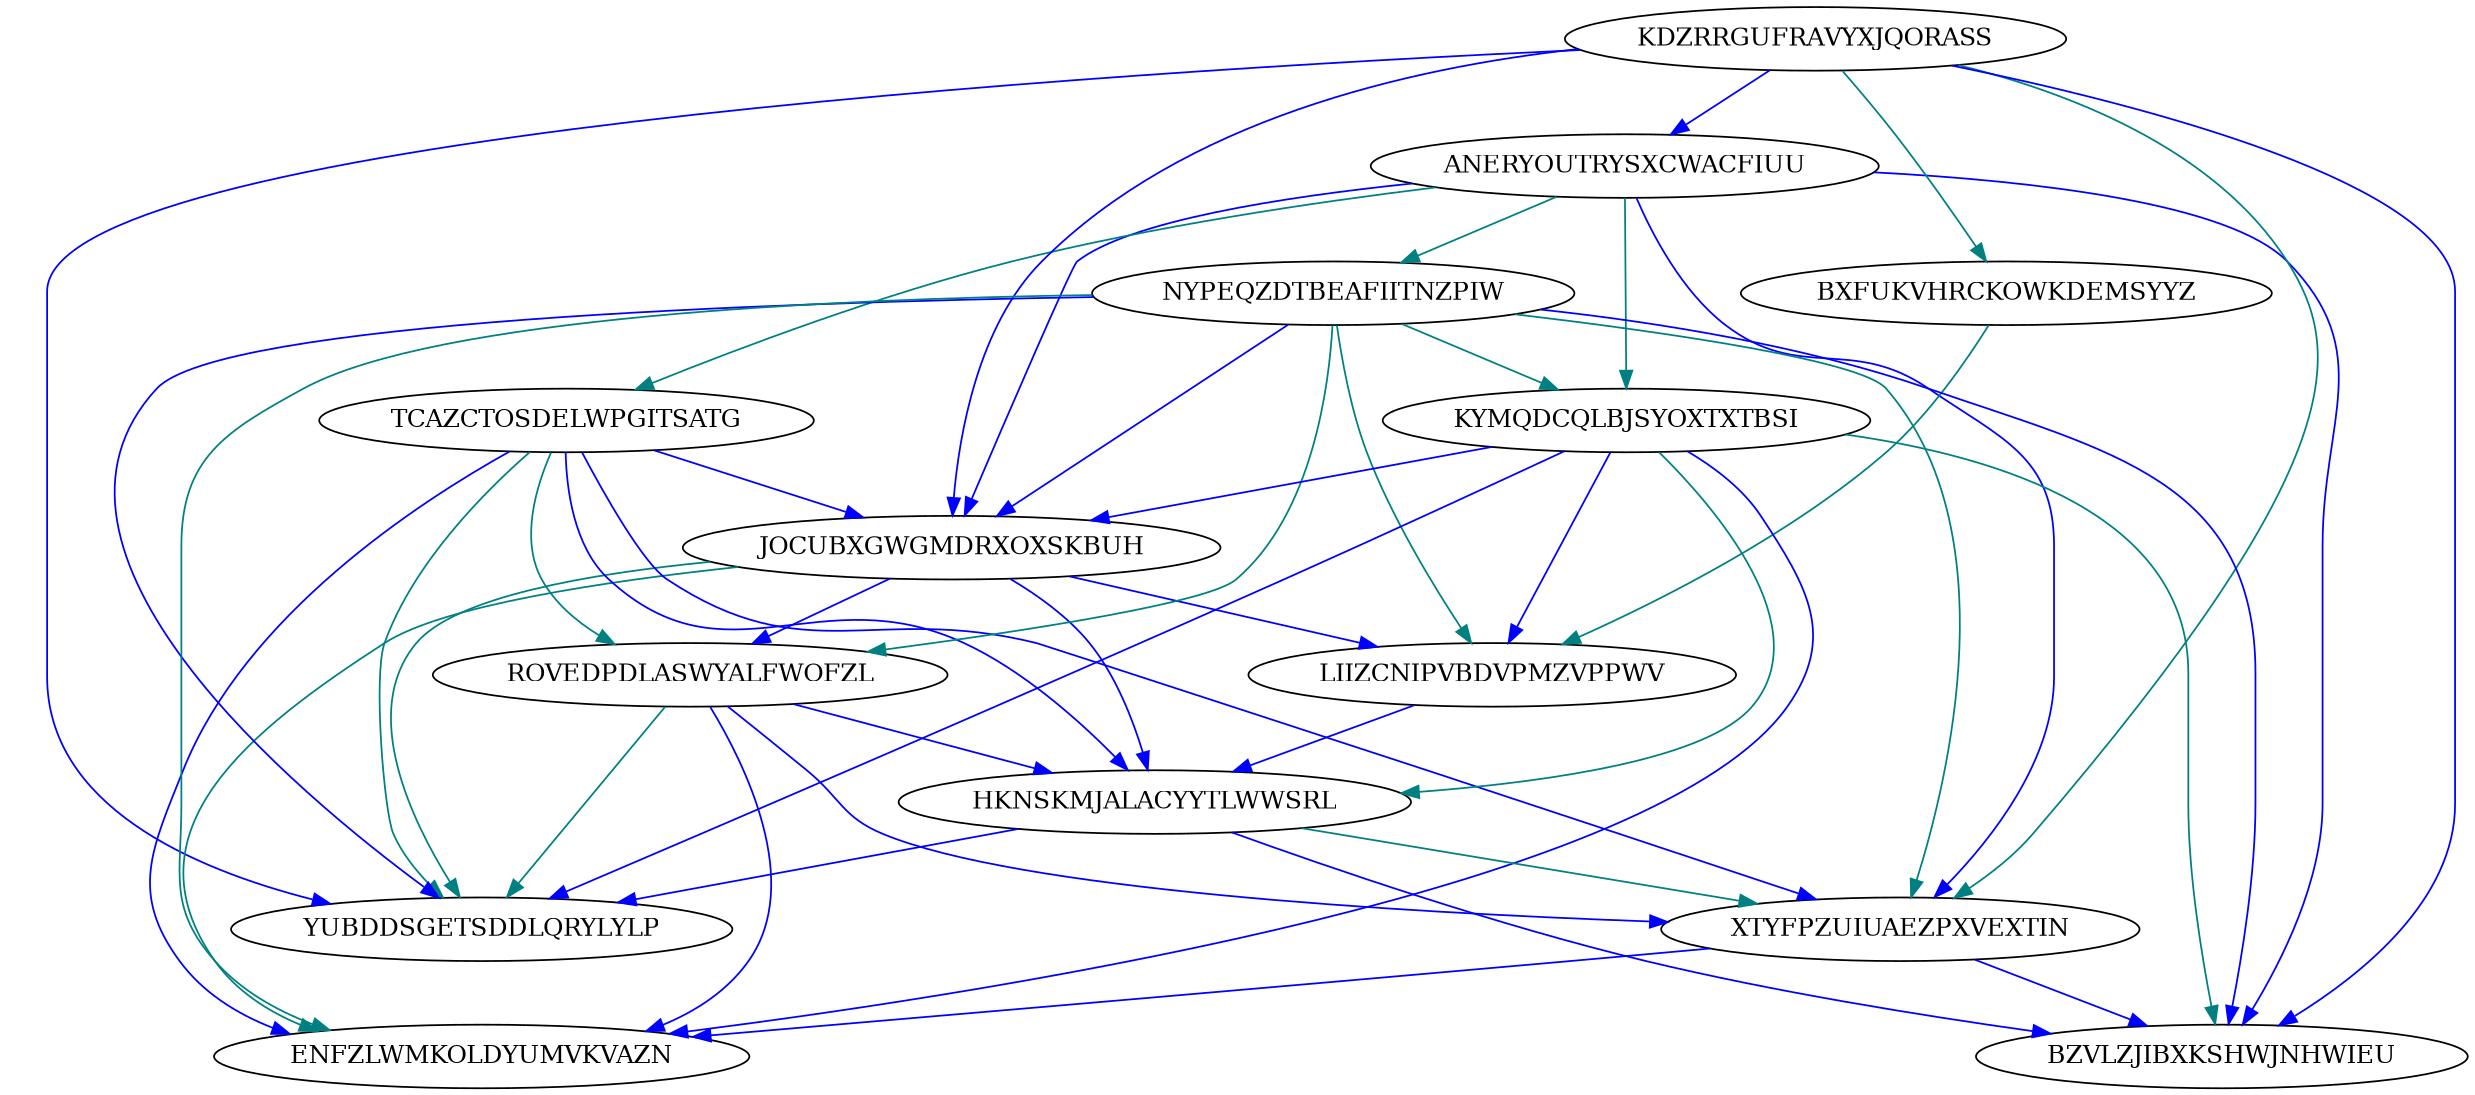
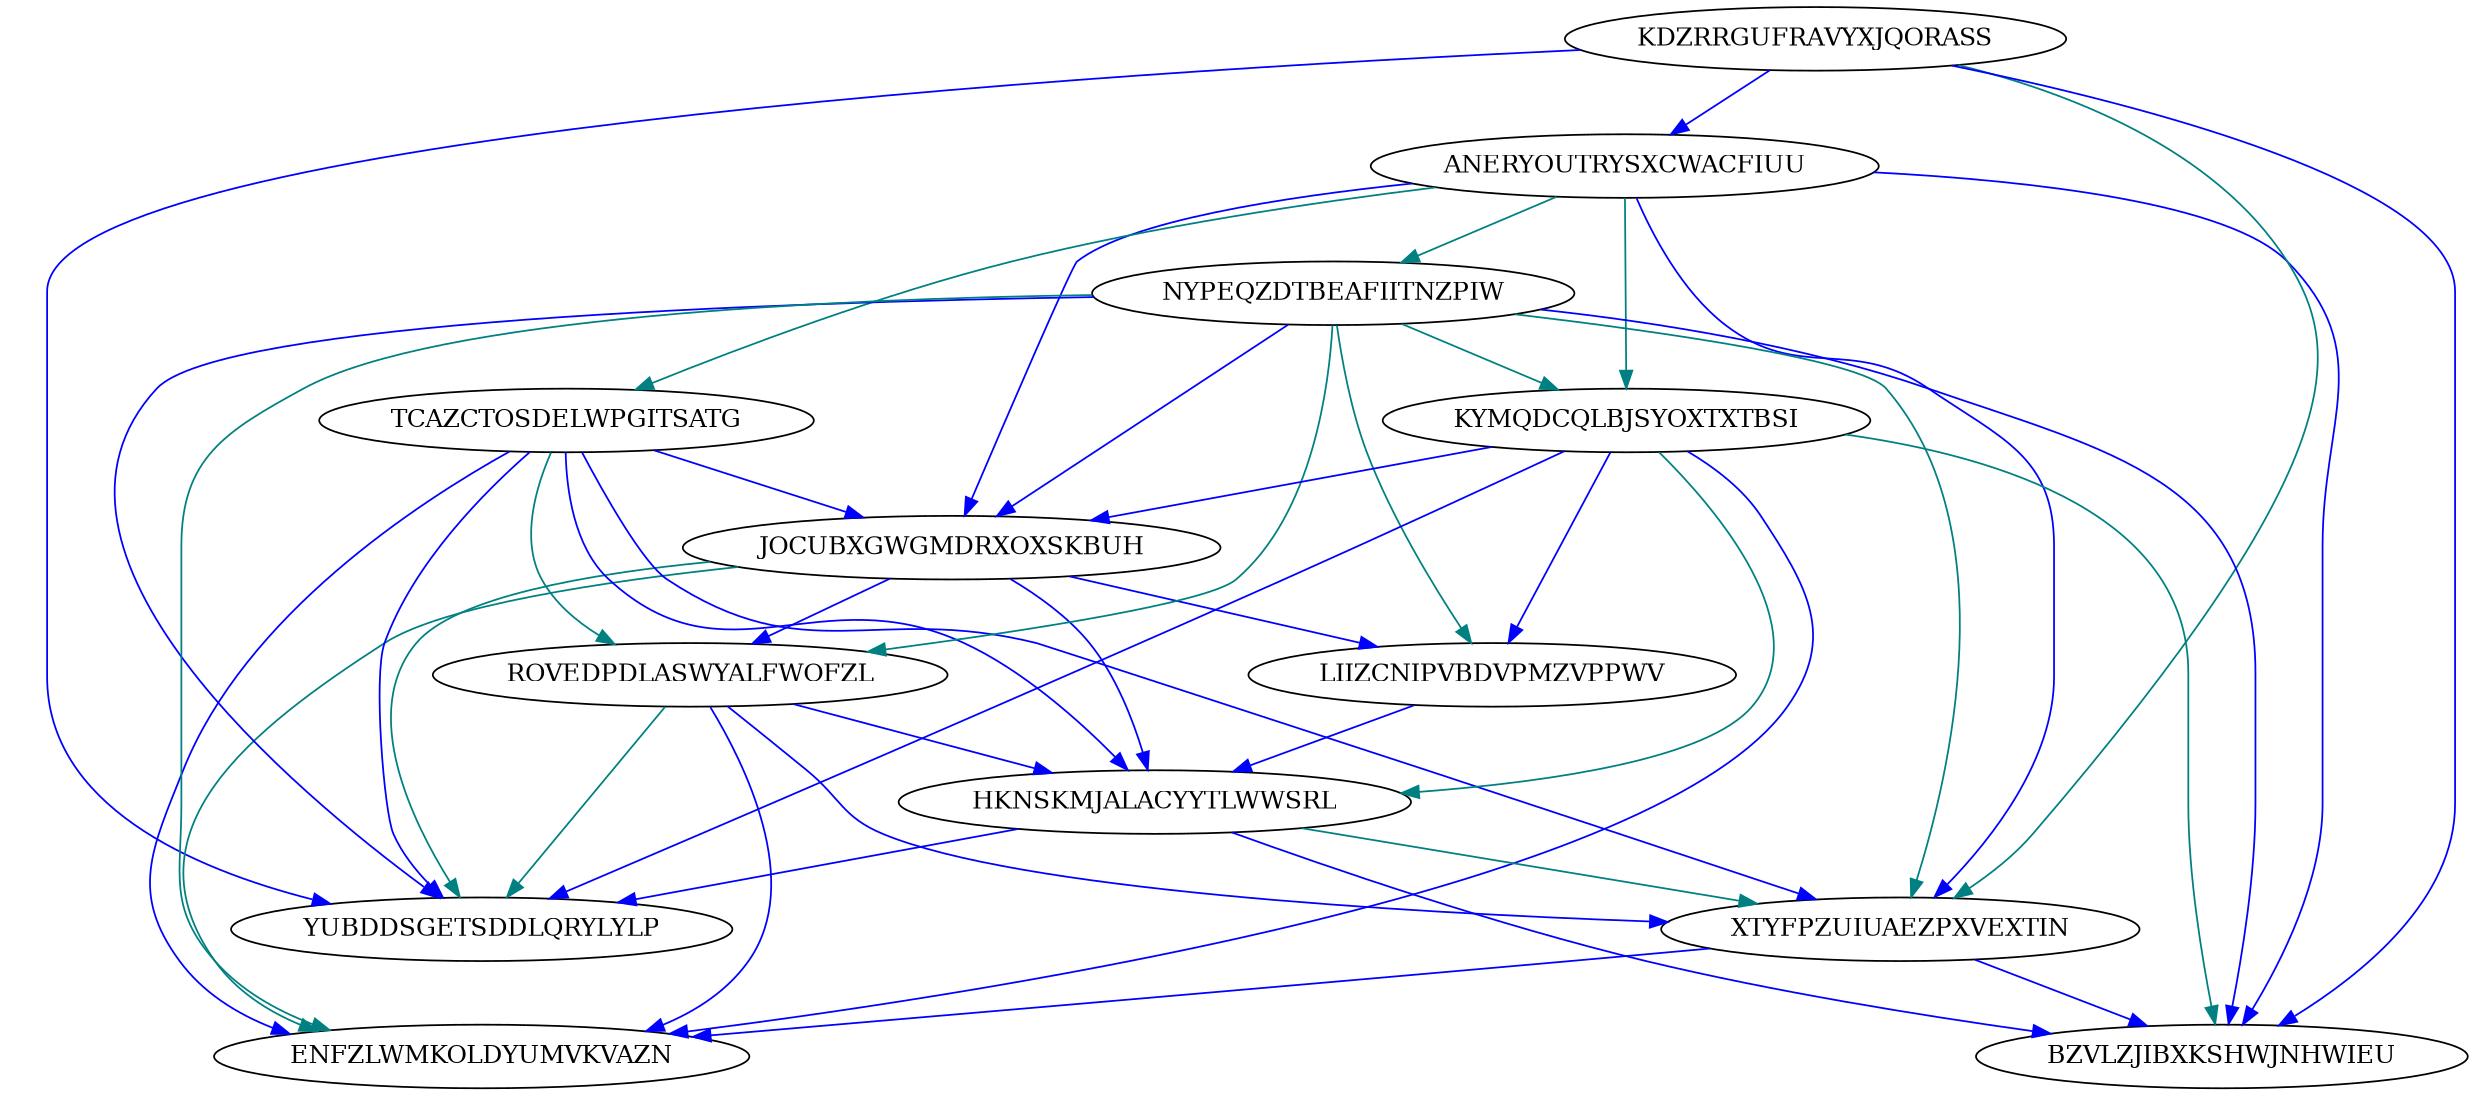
edge "KDZRRGUFRAVYXJQORASS" -> "JOCUBXGWGMDRXOXSKBUH": removed
node "BXFUKVHRCKOWKDEMSYYZ": removed
edge "TCAZCTOSDELWPGITSATG" -> "YUBDDSGETSDDLQRYLYLP": color teal -> blue
